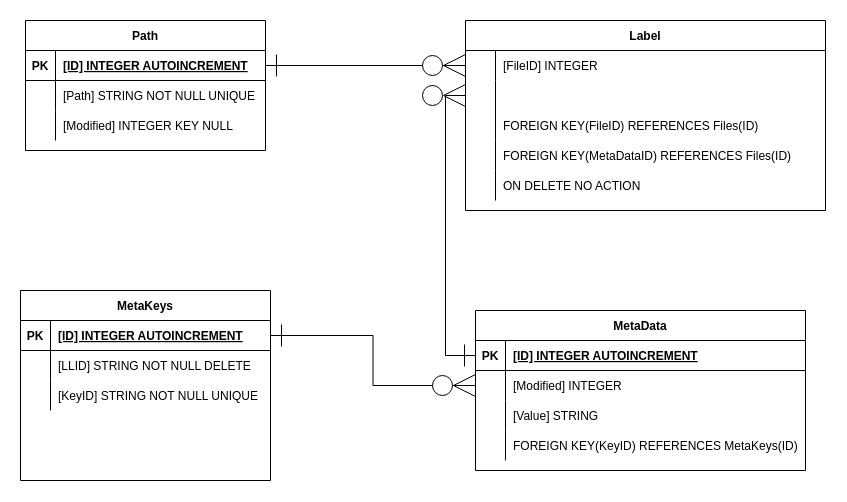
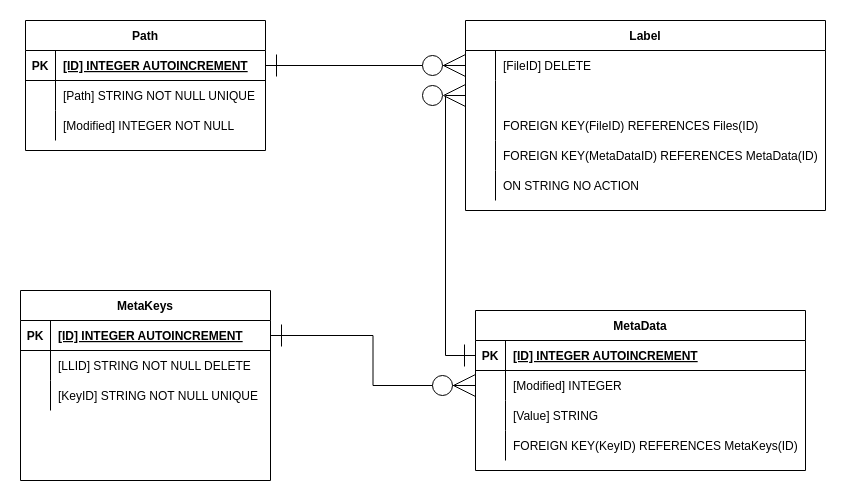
node "[FileID] INTEGER": label "[FileID] INTEGER" -> "[FileID] DELETE"
node "[Modified] INTEGER KEY NULL": label "[Modified] INTEGER KEY NULL" -> "[Modified] INTEGER NOT NULL"
node "FOREIGN KEY(MetaDataID) REFERENCES Files(ID)": label "FOREIGN KEY(MetaDataID) REFERENCES Files(ID)" -> "FOREIGN KEY(MetaDataID) REFERENCES MetaData(ID)"
node "ON DELETE NO ACTION": label "ON DELETE NO ACTION" -> "ON STRING NO ACTION"
